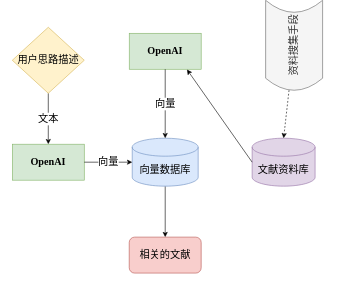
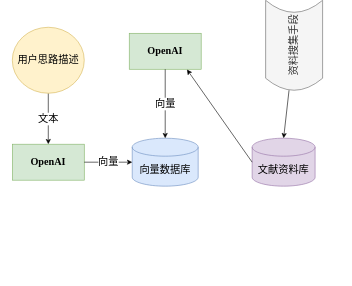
node "用户思路描述": shape diamond -> ellipse
edge "资料搜集手段" -> "文献资料库": style dashed -> solid
edge "向量数据库" -> "相关的文献": removed
node "相关的文献": removed
